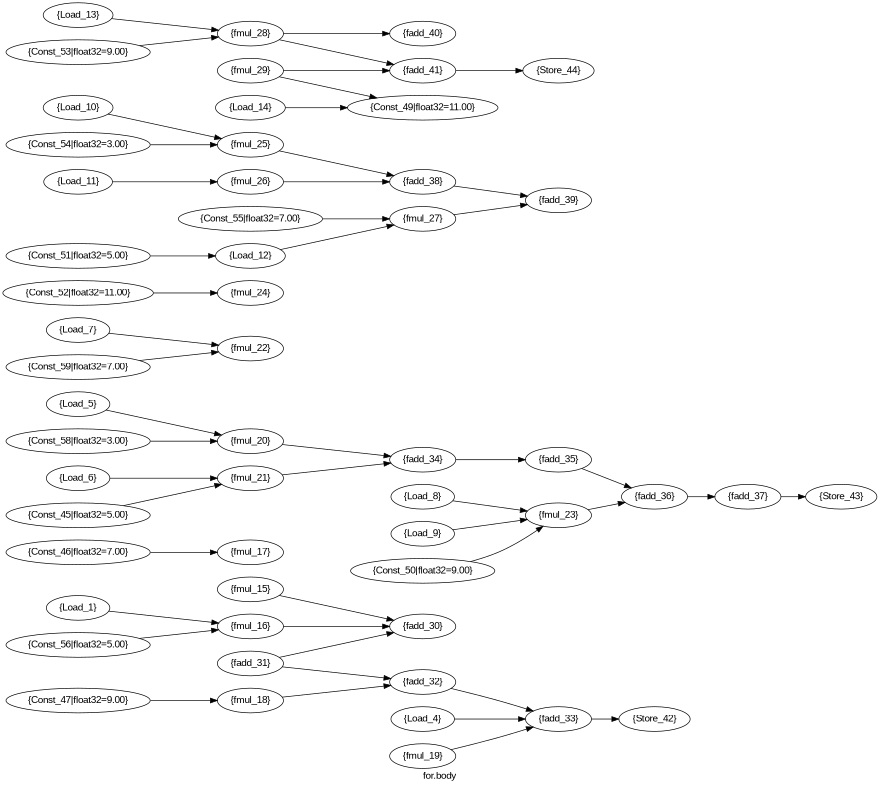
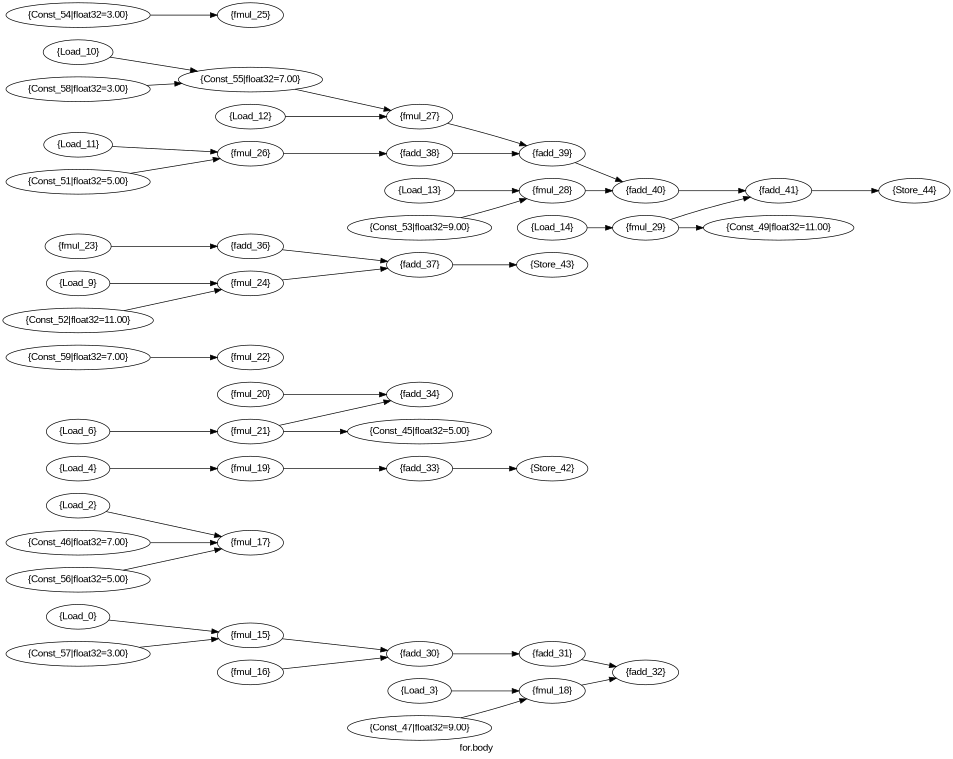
edge "{fmul_28}" -> "{fadd_41}": now "{fadd_40}" -> "{fadd_41}"
edge "{Load_14}" -> "{Const_49|float32=11.00}": now "{Load_14}" -> "{fmul_29}"
edge "{Load_10}" -> "{fmul_25}": now "{Load_10}" -> "{Const_55|float32=7.00}"
edge "{fmul_25}" -> "{fadd_38}": removed
edge "{fadd_39}" -> "{fadd_40}": added
edge "{Const_51|float32=5.00}" -> "{Load_12}": now "{Const_51|float32=5.00}" -> "{fmul_26}"
edge "{fmul_24}" -> "{fadd_37}": added
node "{Load_7}": removed
node "{Load_5}": removed
edge "{Const_58|float32=3.00}" -> "{fmul_20}": now "{Const_58|float32=3.00}" -> "{Const_55|float32=7.00}"
node "{fadd_35}": removed
edge "{Const_45|float32=5.00}" -> "{fmul_21}": reversed
node "{Load_8}": removed
node "{Load_2}": added
edge "{Load_9}" -> "{fmul_23}": now "{Load_9}" -> "{fmul_24}"
node "{Const_50|float32=9.00}": removed
node "{Load_1}": removed
node "{Load_0}": added
edge "{Const_56|float32=5.00}" -> "{fmul_16}": now "{Const_56|float32=5.00}" -> "{fmul_17}"
edge "{fadd_31}" -> "{fadd_30}": reversed
node "{Const_57|float32=3.00}": added
node "{Load_3}": added
edge "{fadd_32}" -> "{fadd_33}": removed
edge "{Load_4}" -> "{fadd_33}": now "{Load_4}" -> "{fmul_19}"
